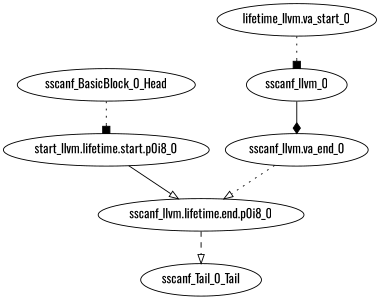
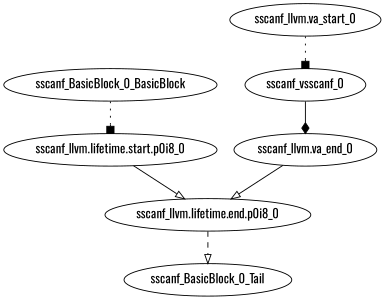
node "lifetime_llvm.va_start_0": label "lifetime_llvm.va_start_0" -> "sscanf_llvm.va_start_0"
node "sscanf_BasicBlock_0_Head": label "sscanf_BasicBlock_0_Head" -> "sscanf_BasicBlock_0_BasicBlock"
node "sscanf_llvm_0": label "sscanf_llvm_0" -> "sscanf_vsscanf_0"
node "start_llvm.lifetime.start.p0i8_0": label "start_llvm.lifetime.start.p0i8_0" -> "sscanf_llvm.lifetime.start.p0i8_0"
edge "sscanf_llvm.va_end_0" -> "sscanf_llvm.lifetime.end.p0i8_0": style dotted -> solid
node "sscanf_Tail_0_Tail": label "sscanf_Tail_0_Tail" -> "sscanf_BasicBlock_0_Tail"
